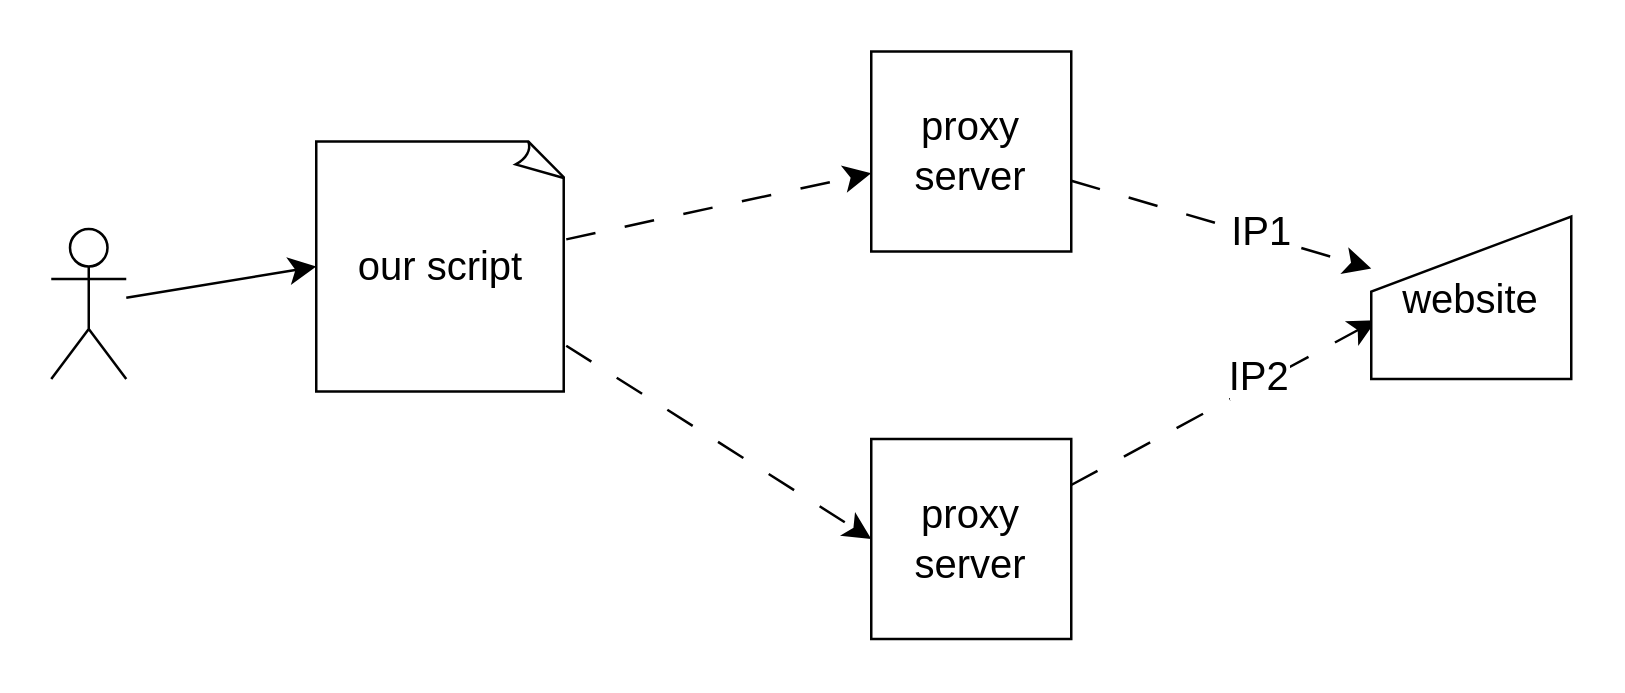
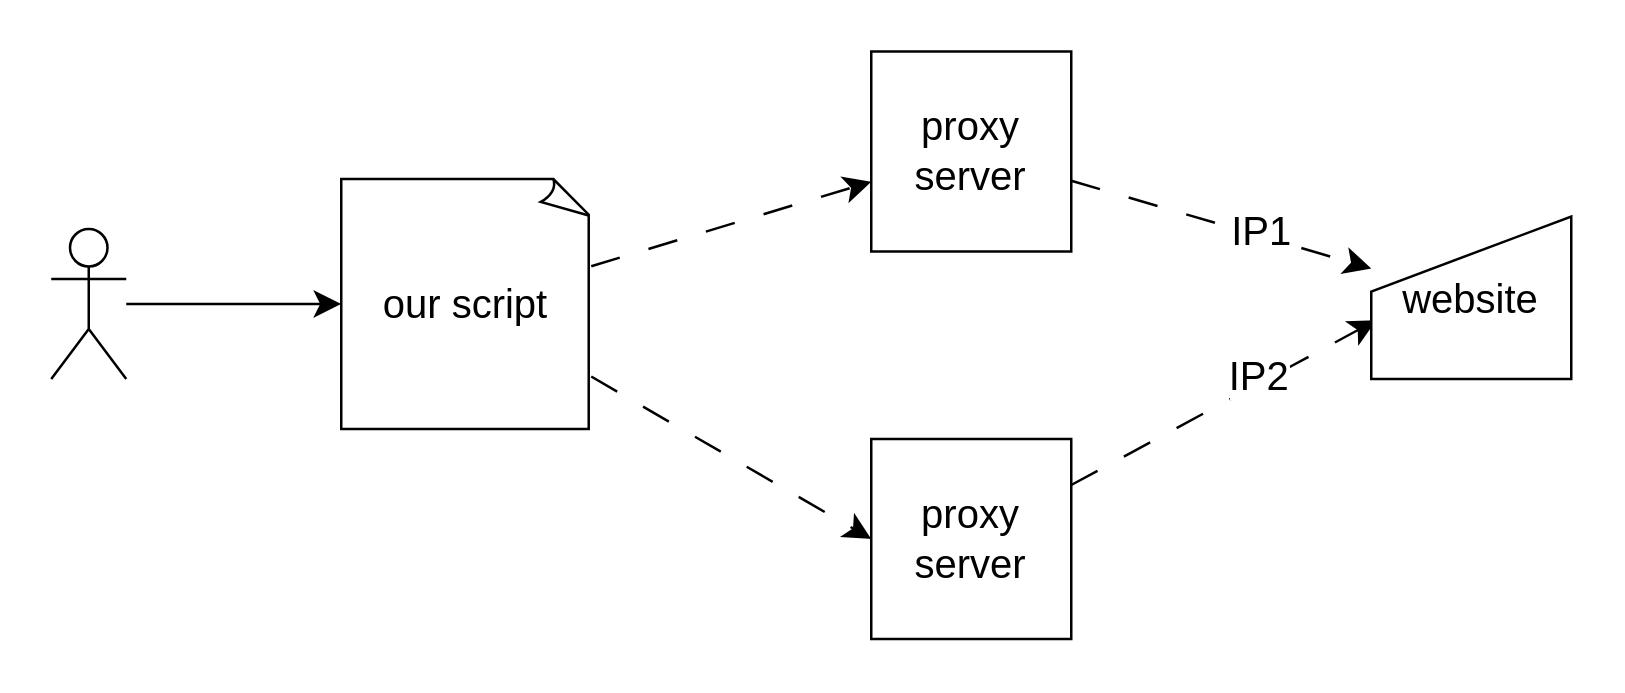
node "our script": moved (441, 266) -> (466, 304)
